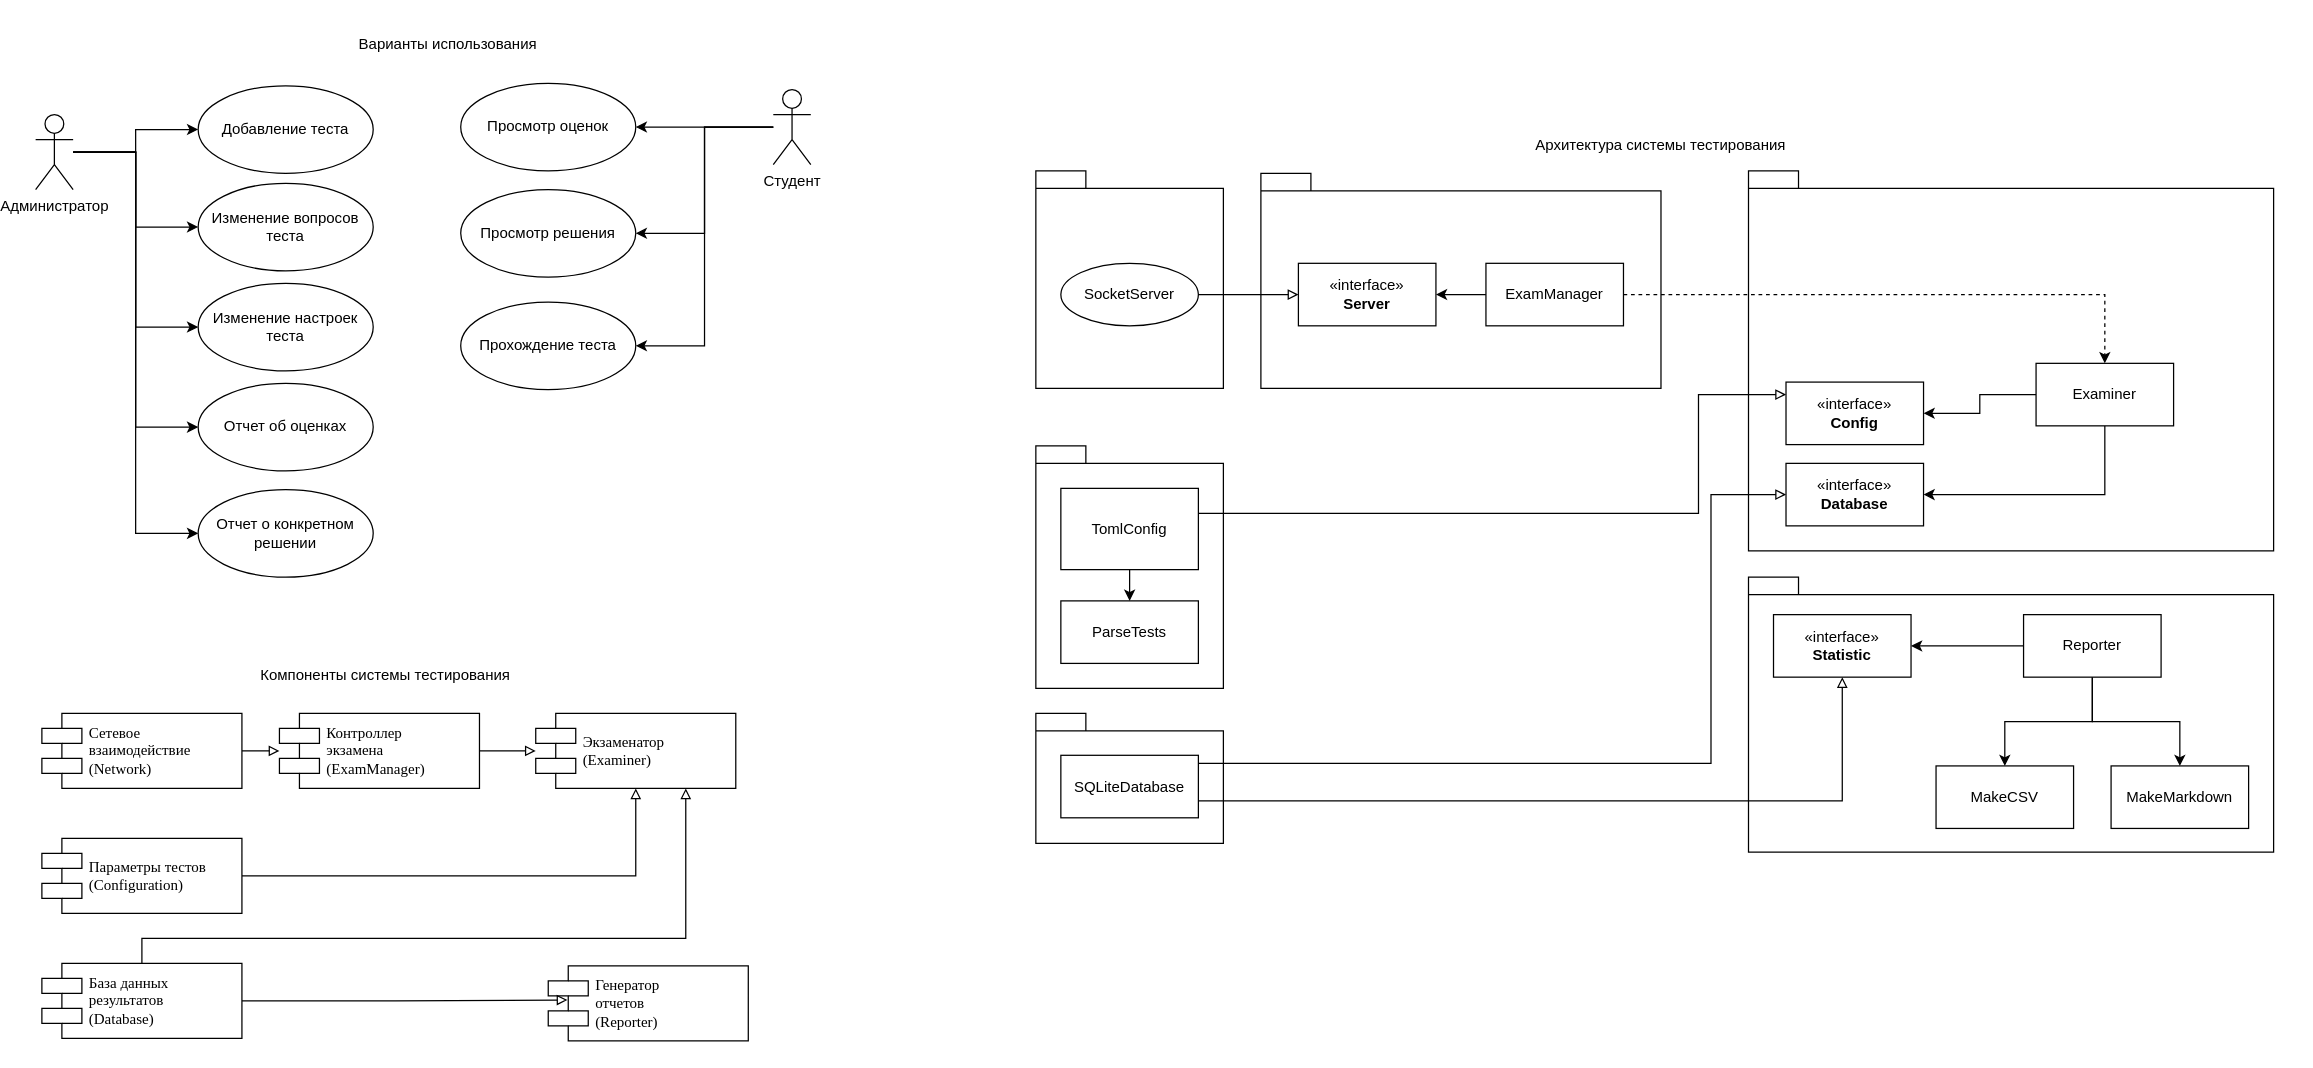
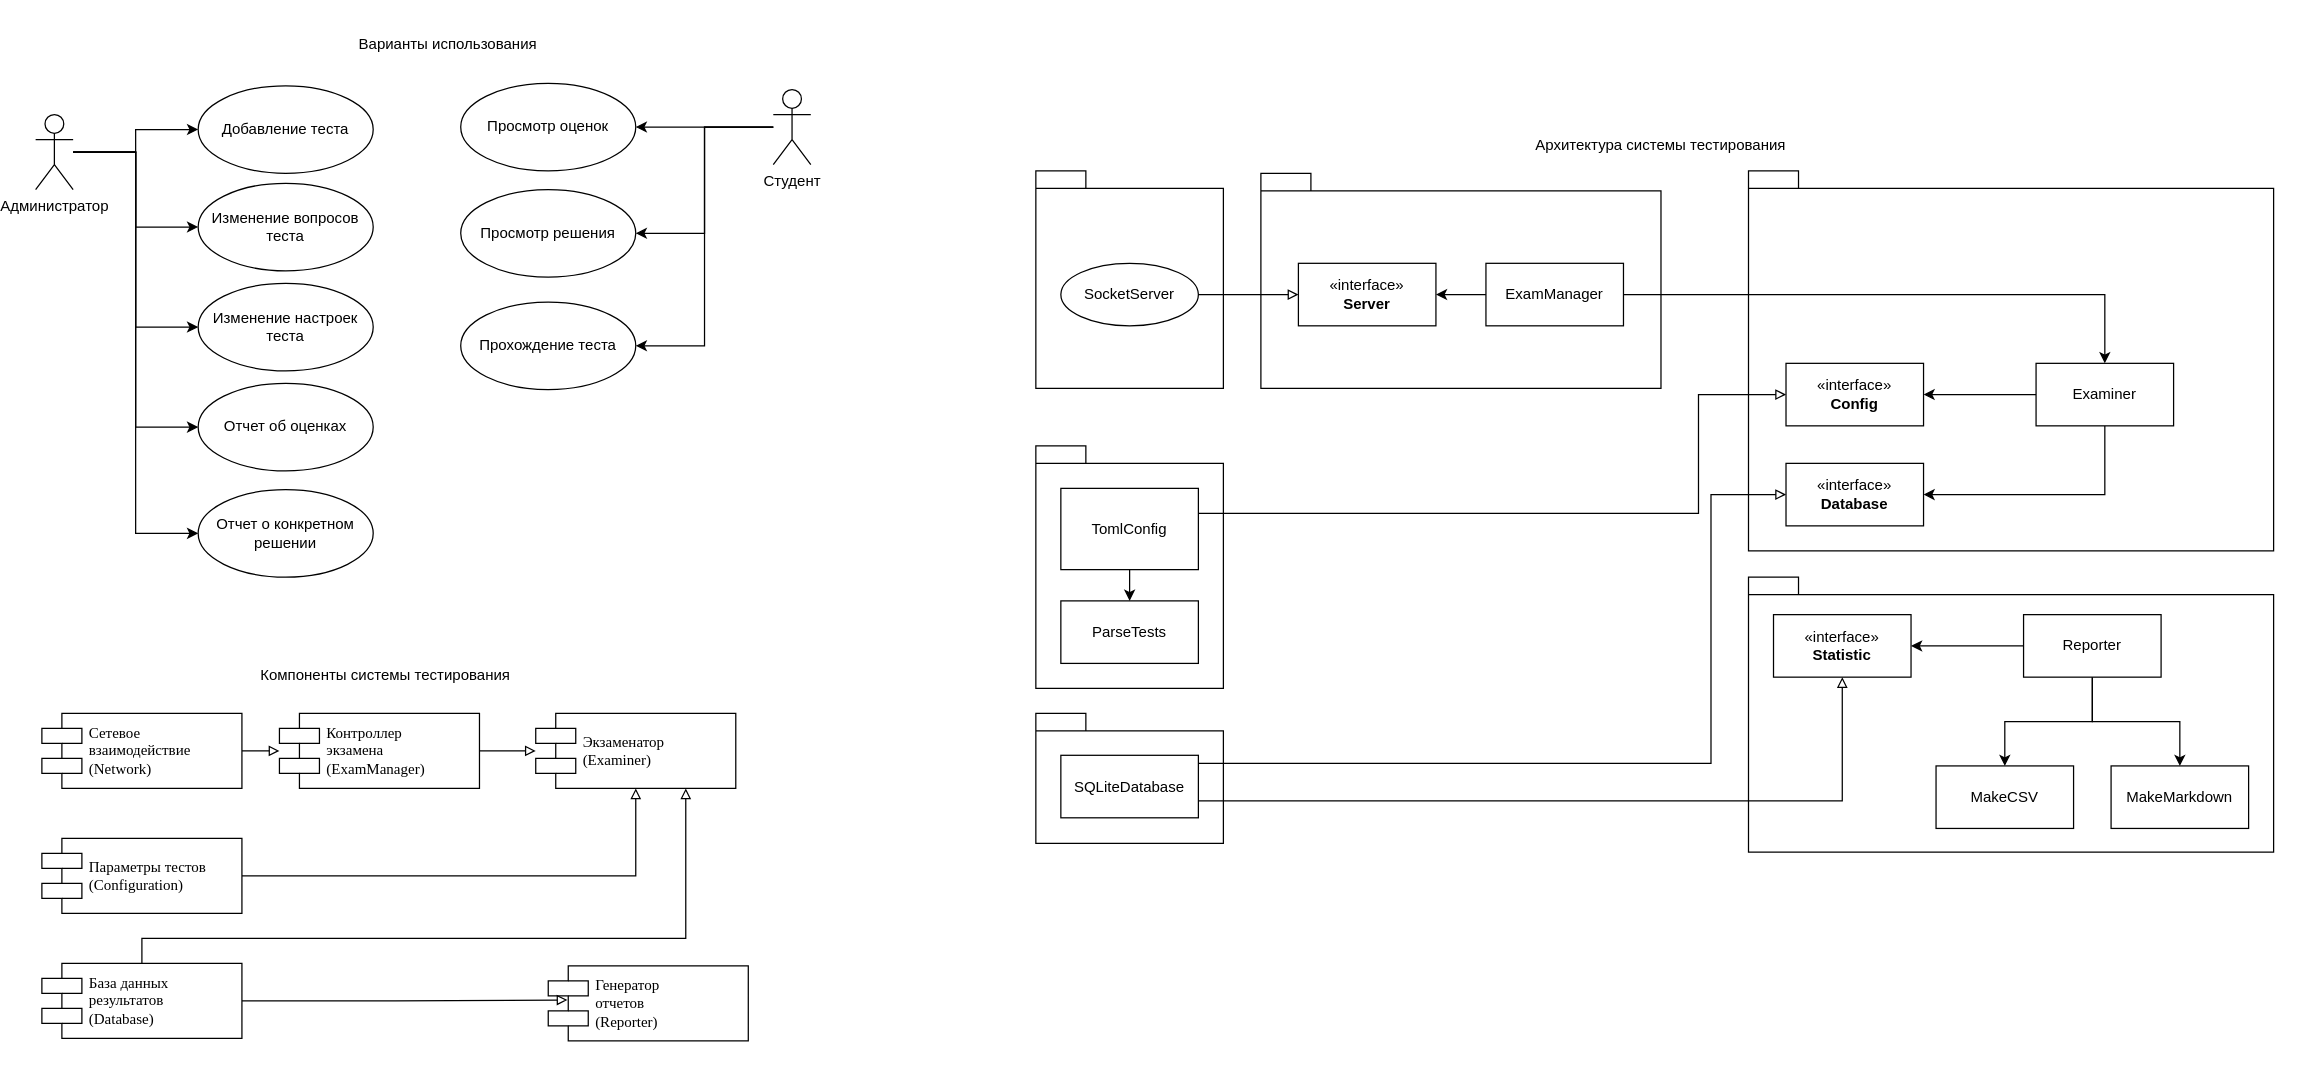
edge "ExamManager" -> "Examiner": style dashed -> solid
node "«interface» Config": moved (1854, 413) -> (1854, 394)
